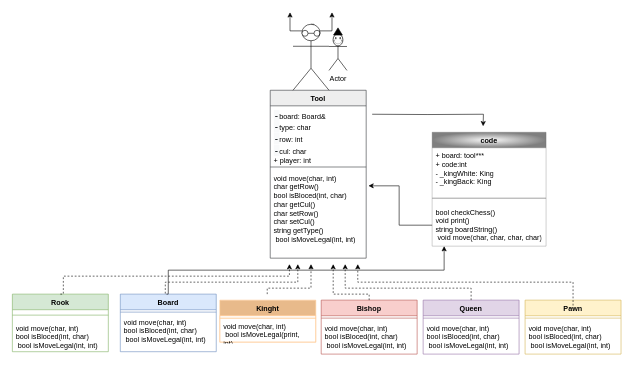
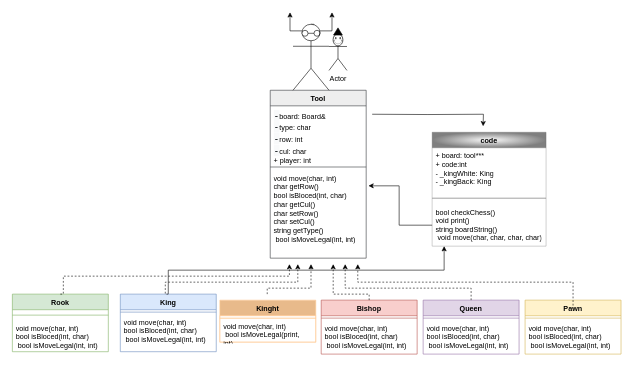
node "Board": label "Board" -> "King"
